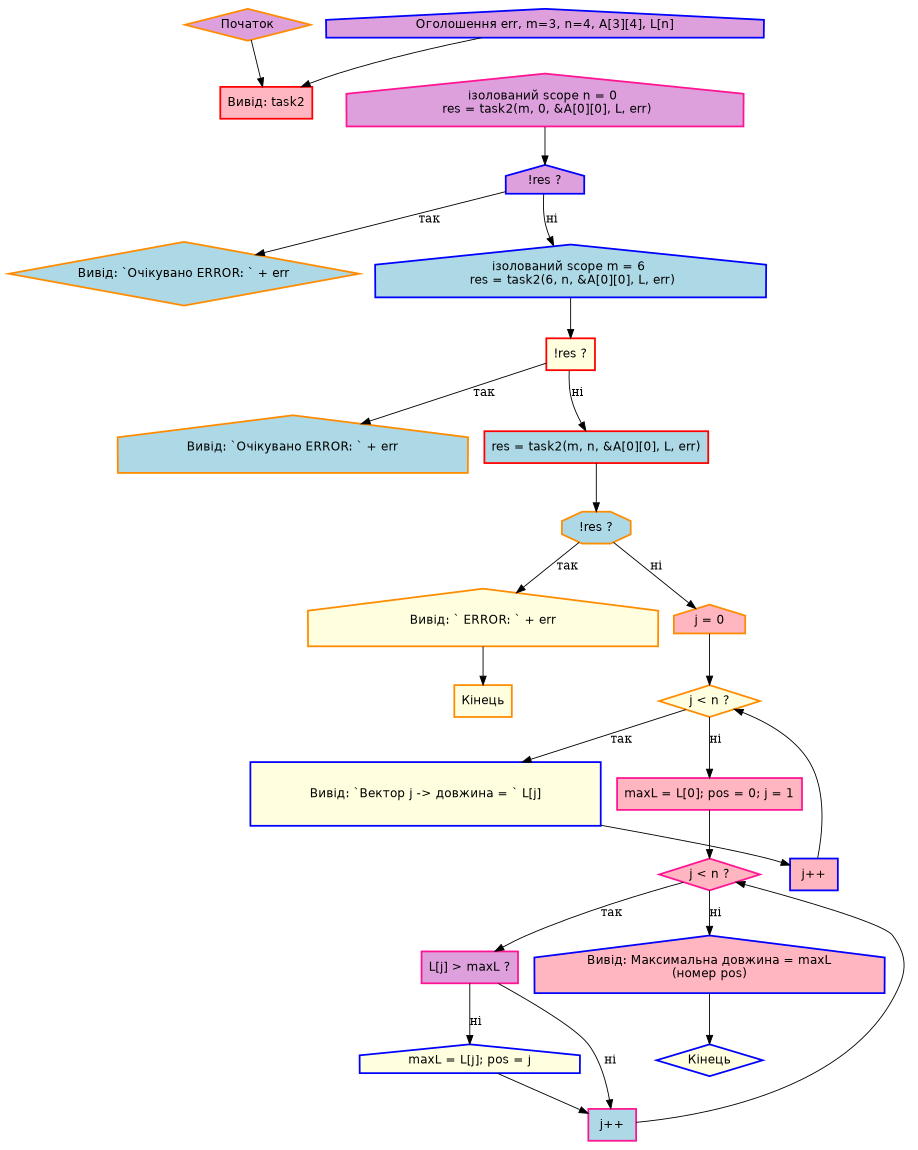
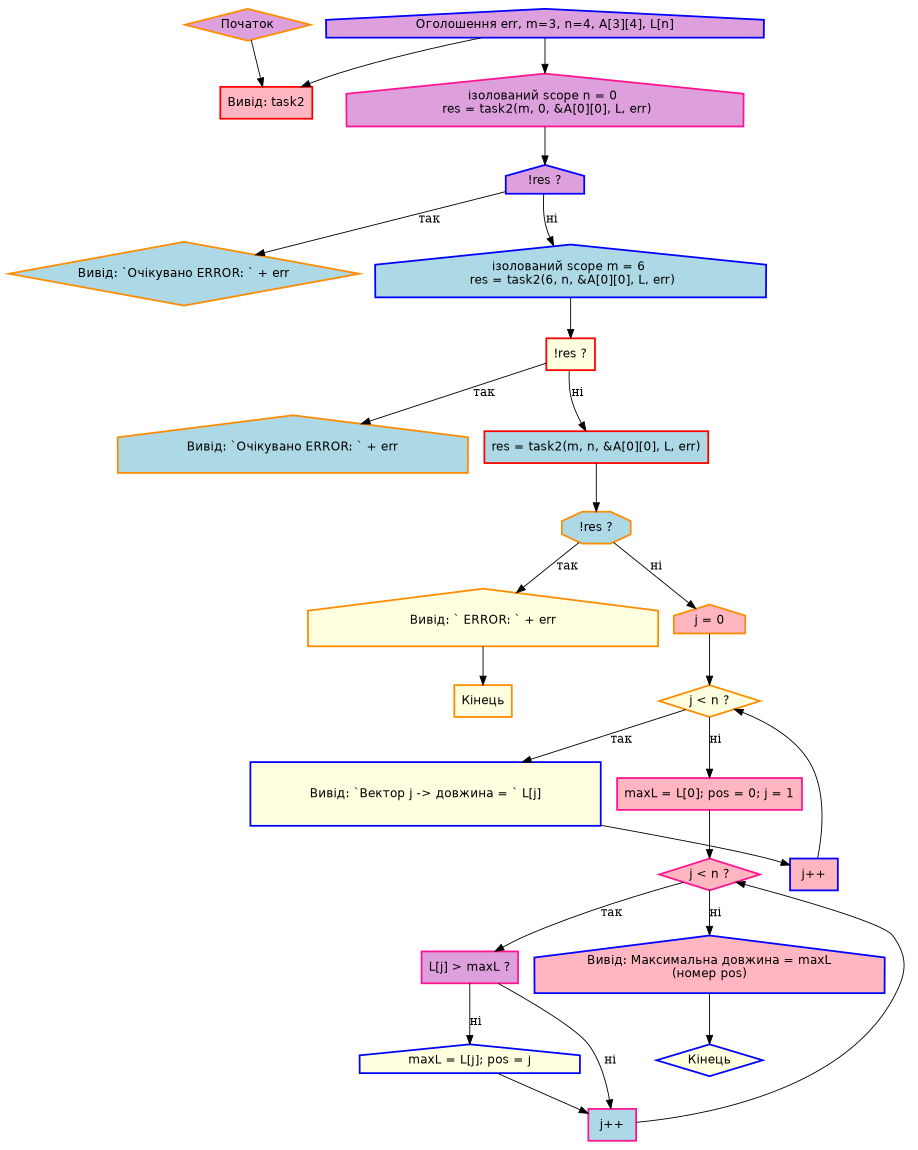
edge "Оголошення err, m=3, n=4, A[3][4], L[n]" -> "ізолований scope n = 0 res = task2(m, 0, &A[0][0], L, err)": added
